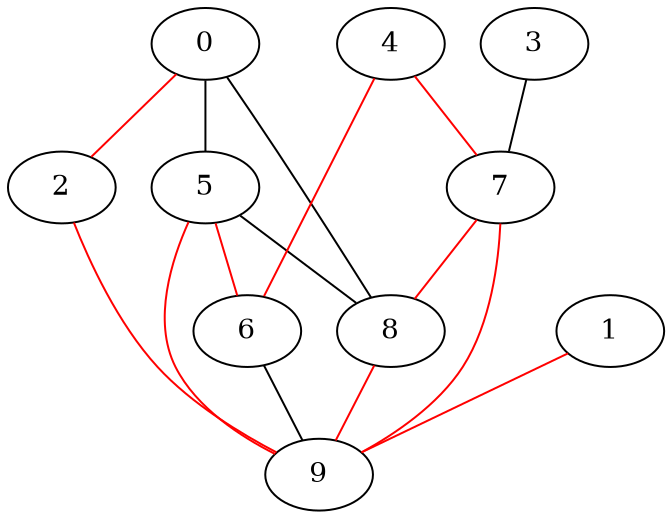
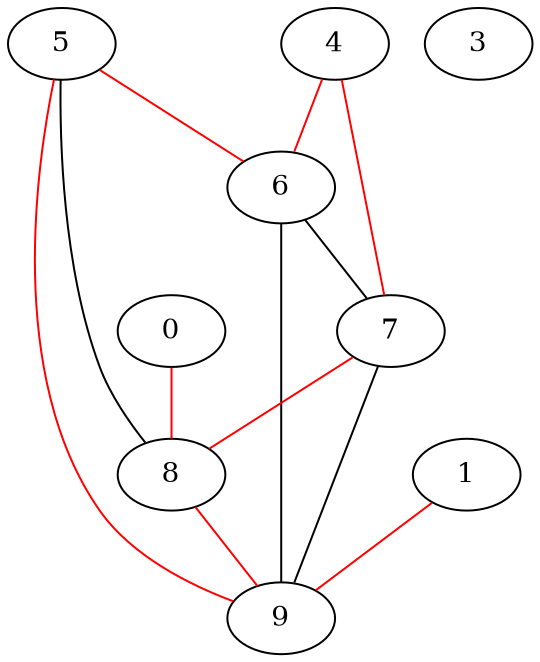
edge "3" -- "7": now "6" -- "7"
edge "0" -- "5": removed
node "2": removed
edge "0" -- "8": color black -> red
edge "7" -- "9": color red -> black
